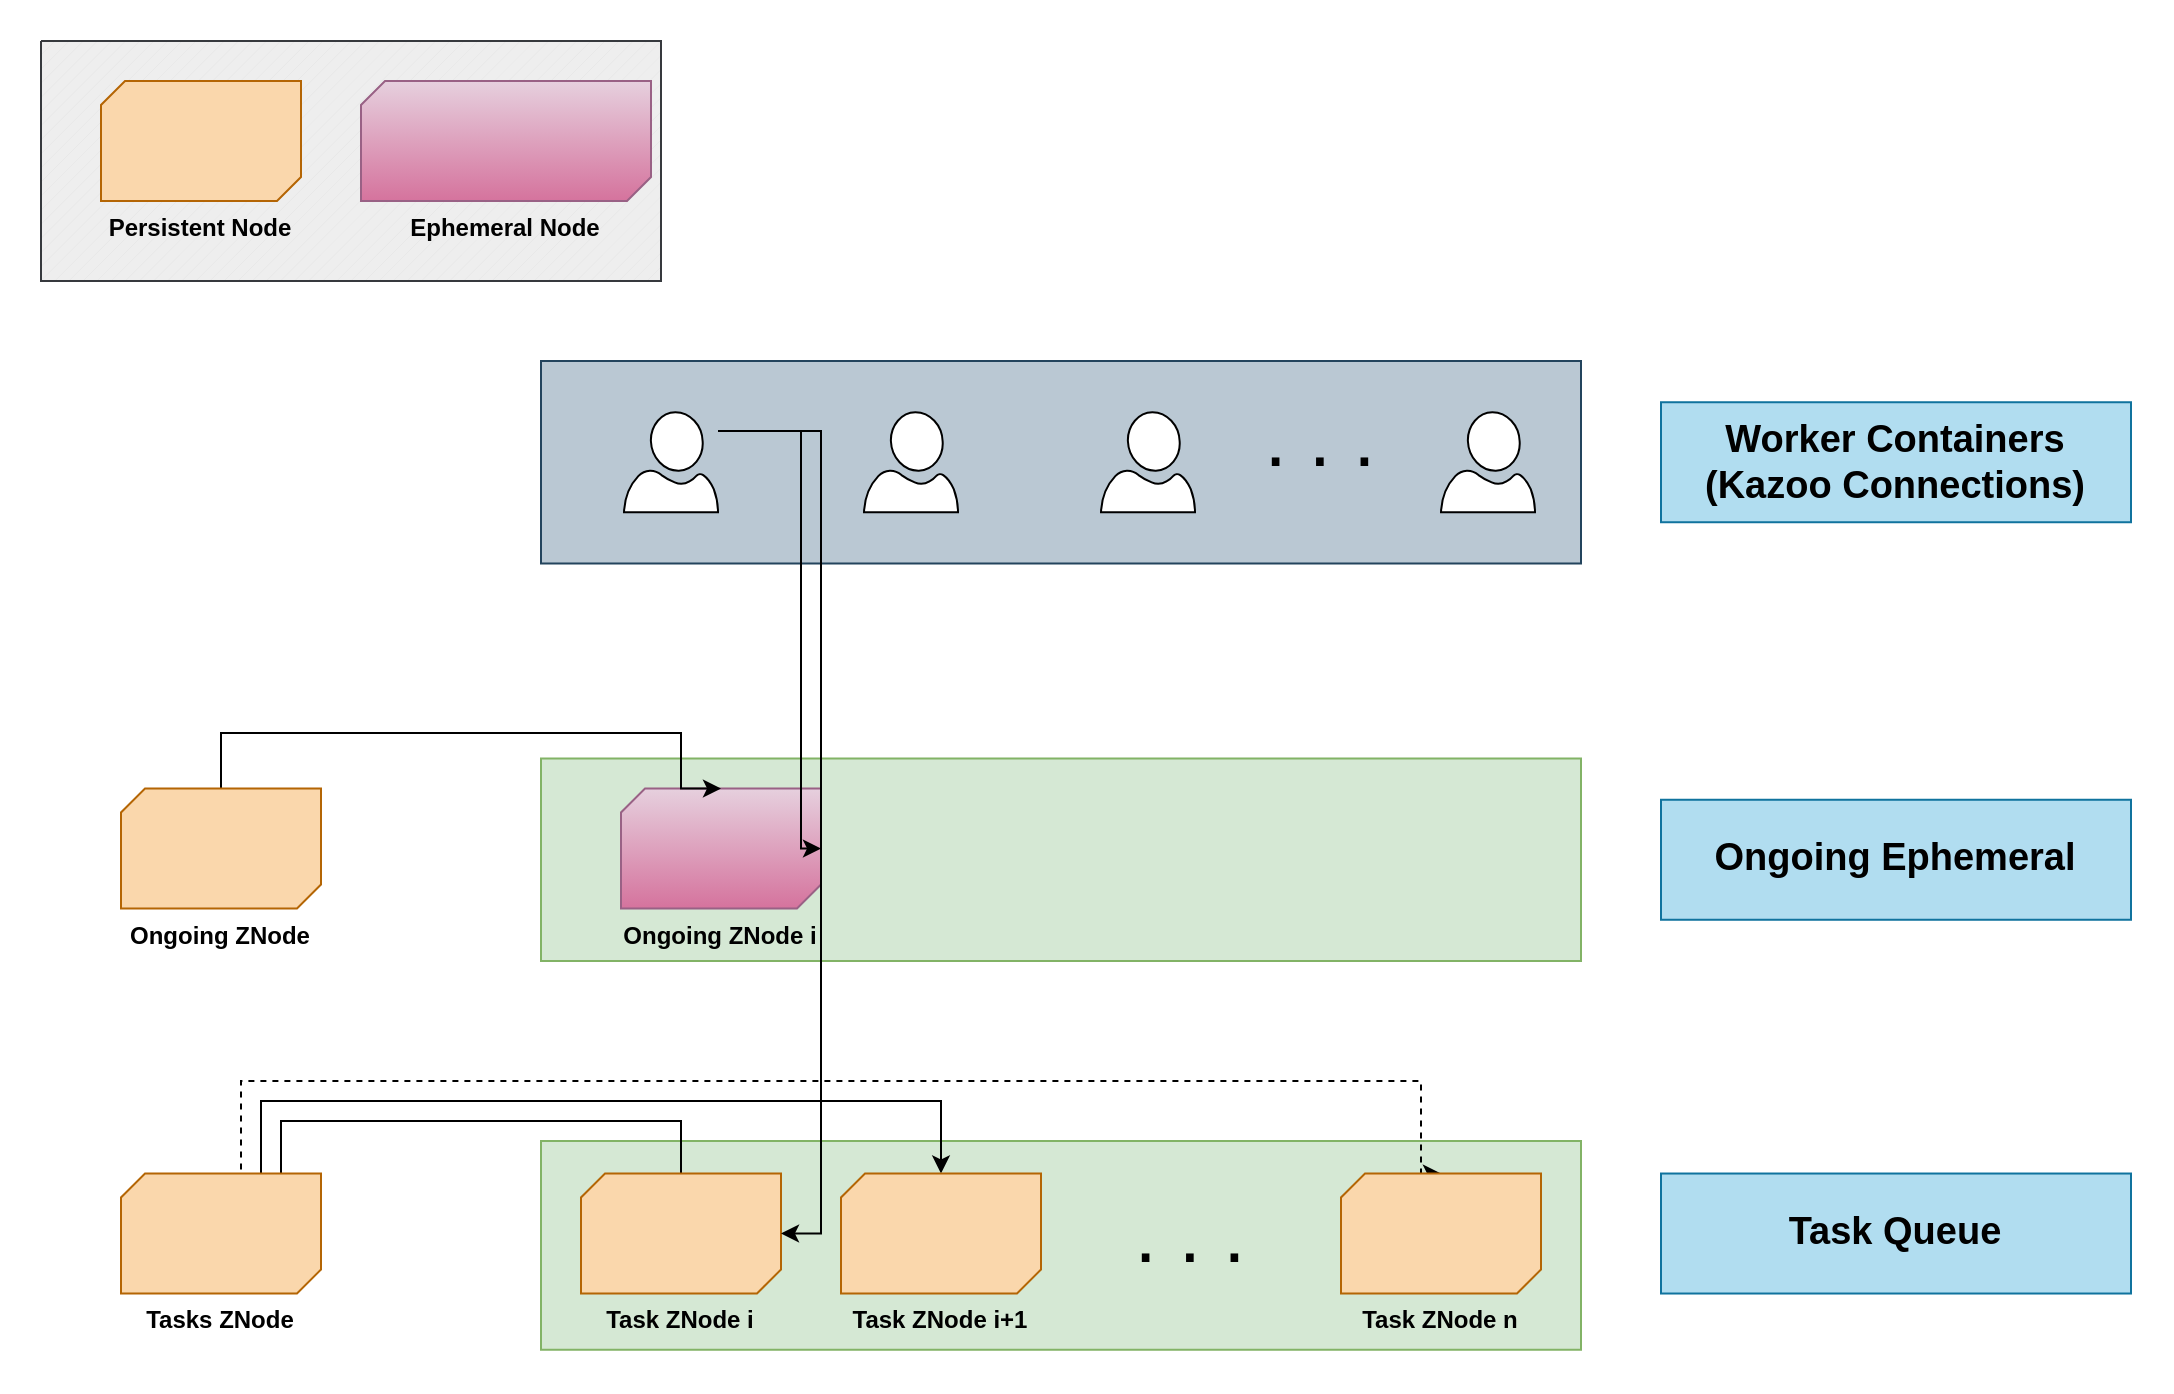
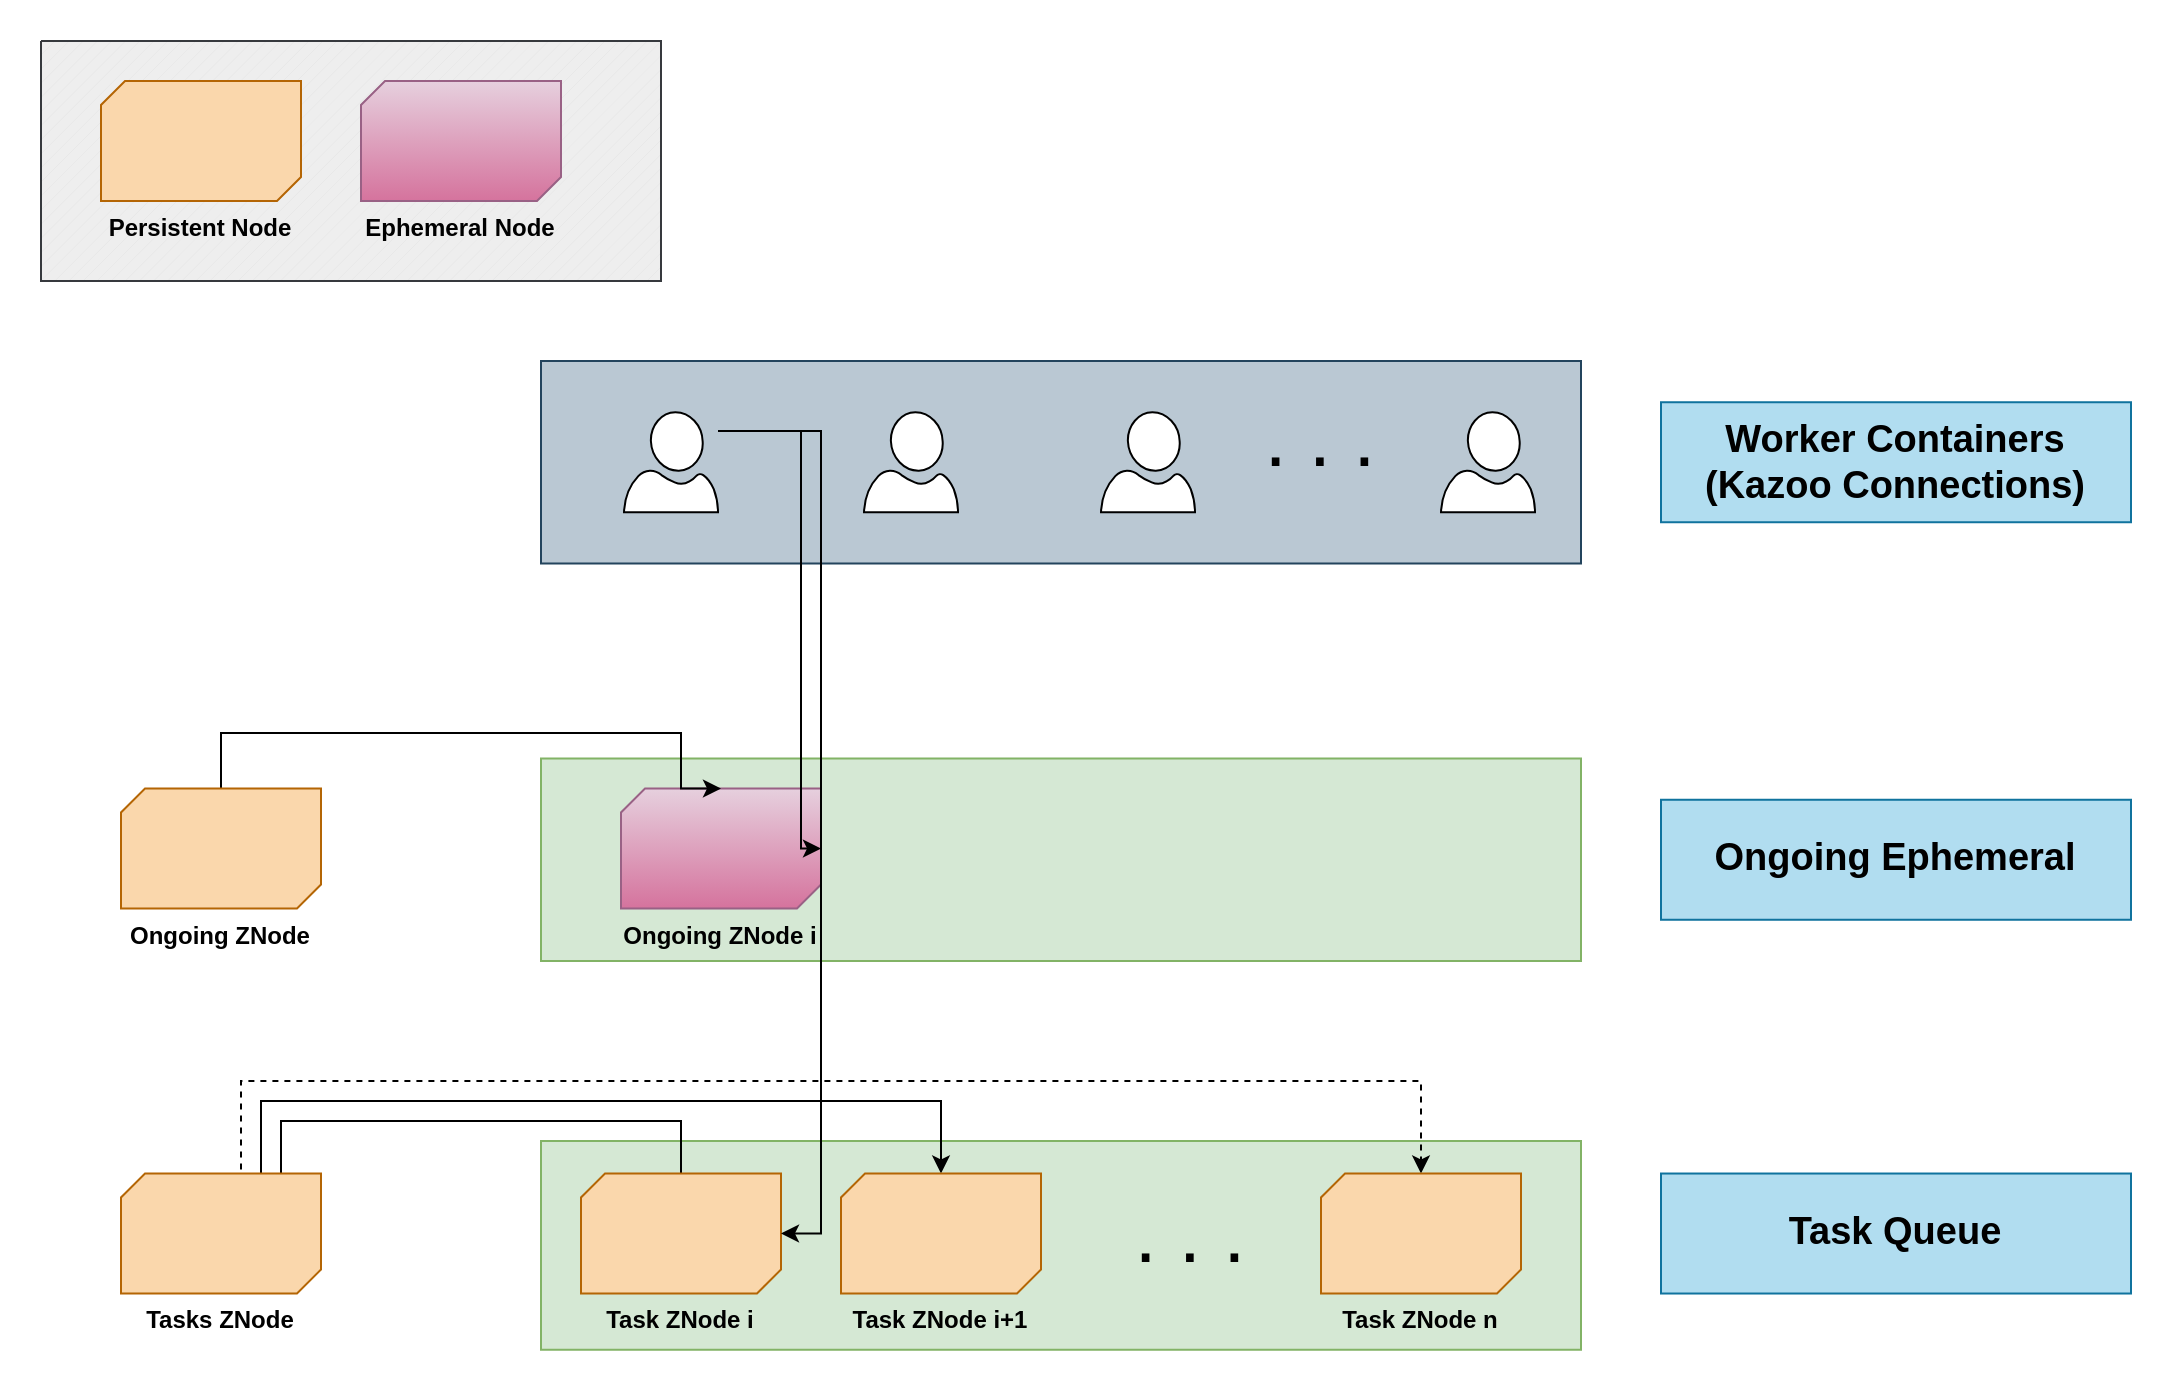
node "Ephemeral Node": size 290x120 -> 200x120
node "Task ZNode n": moved (1441, 1234) -> (1421, 1234)
